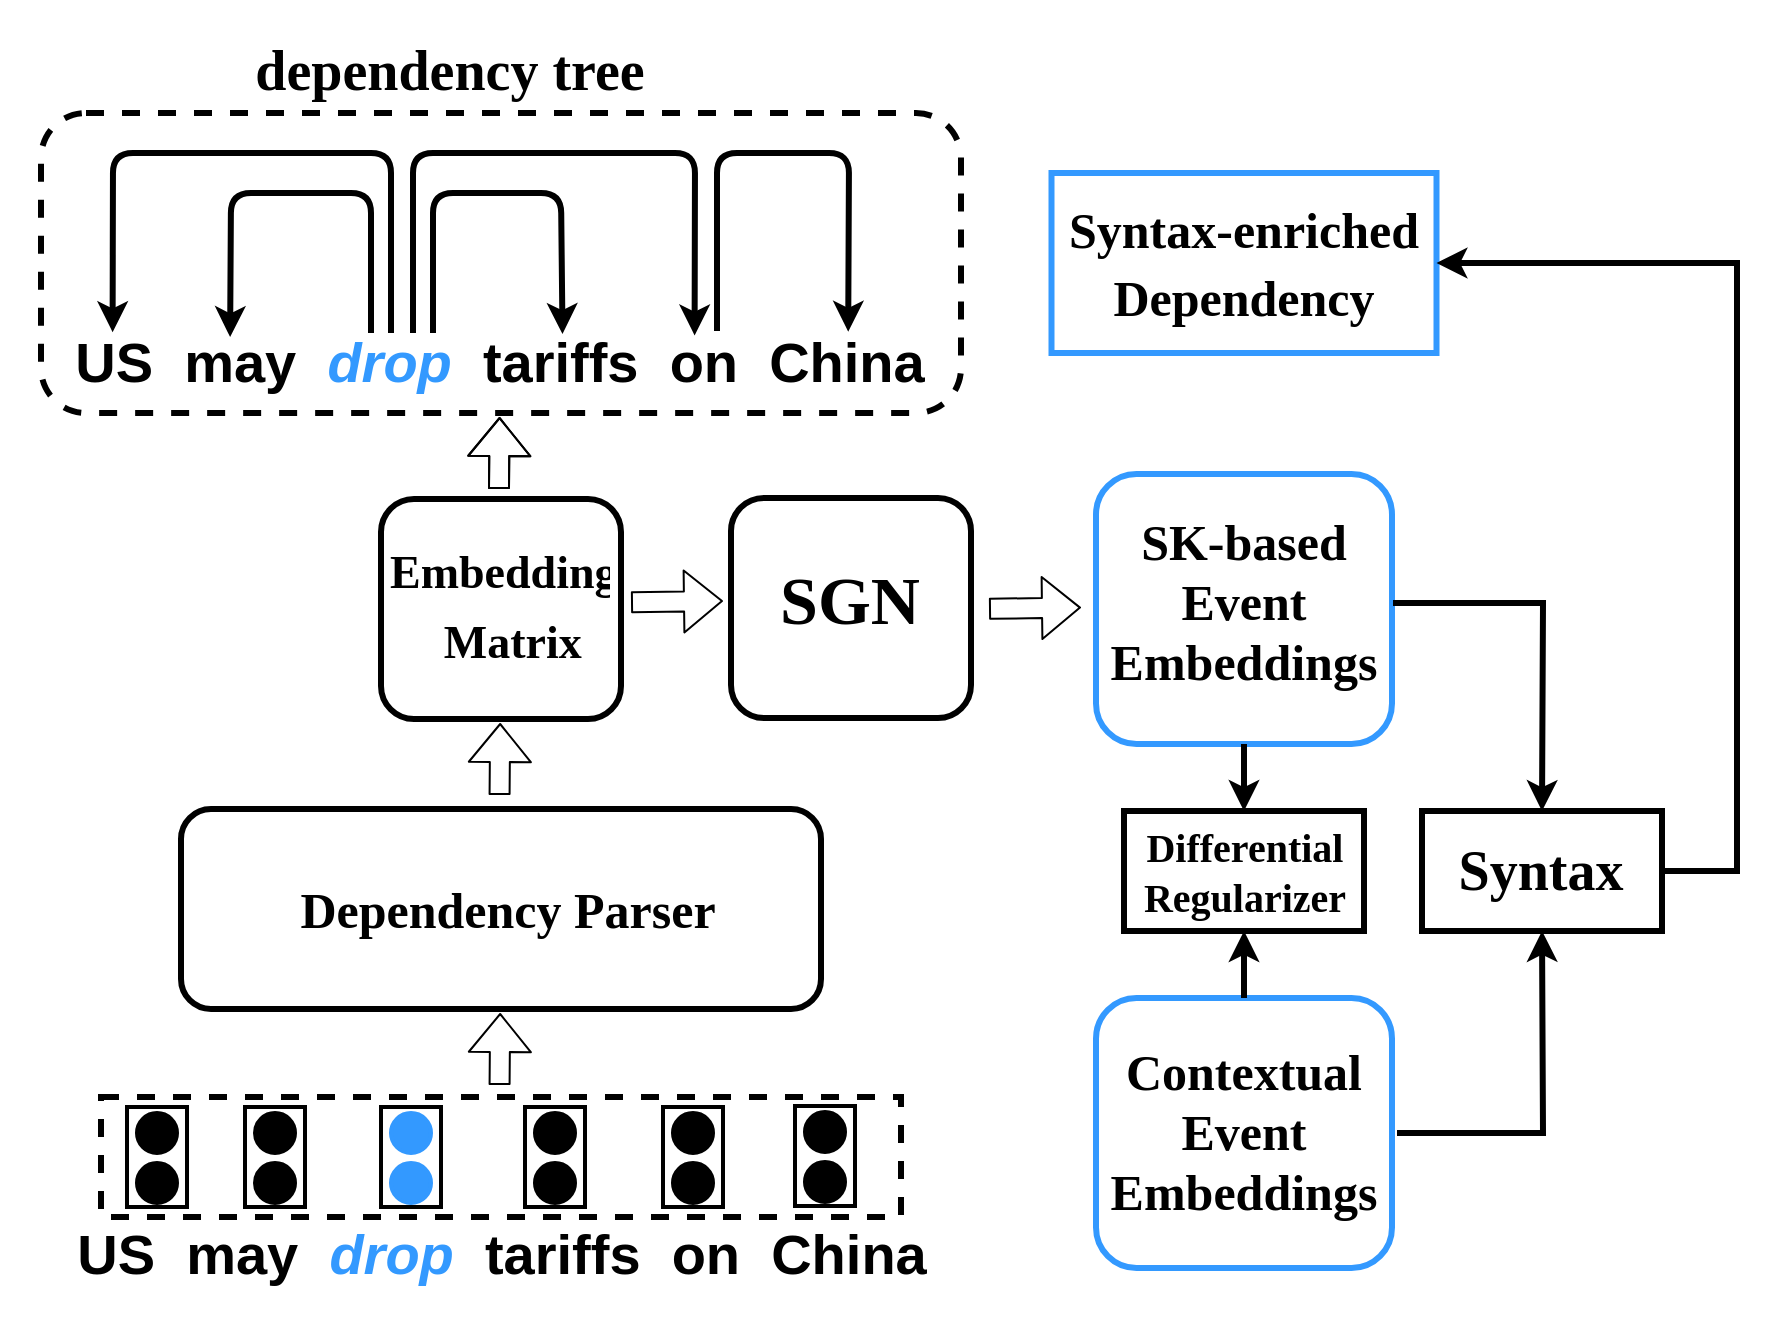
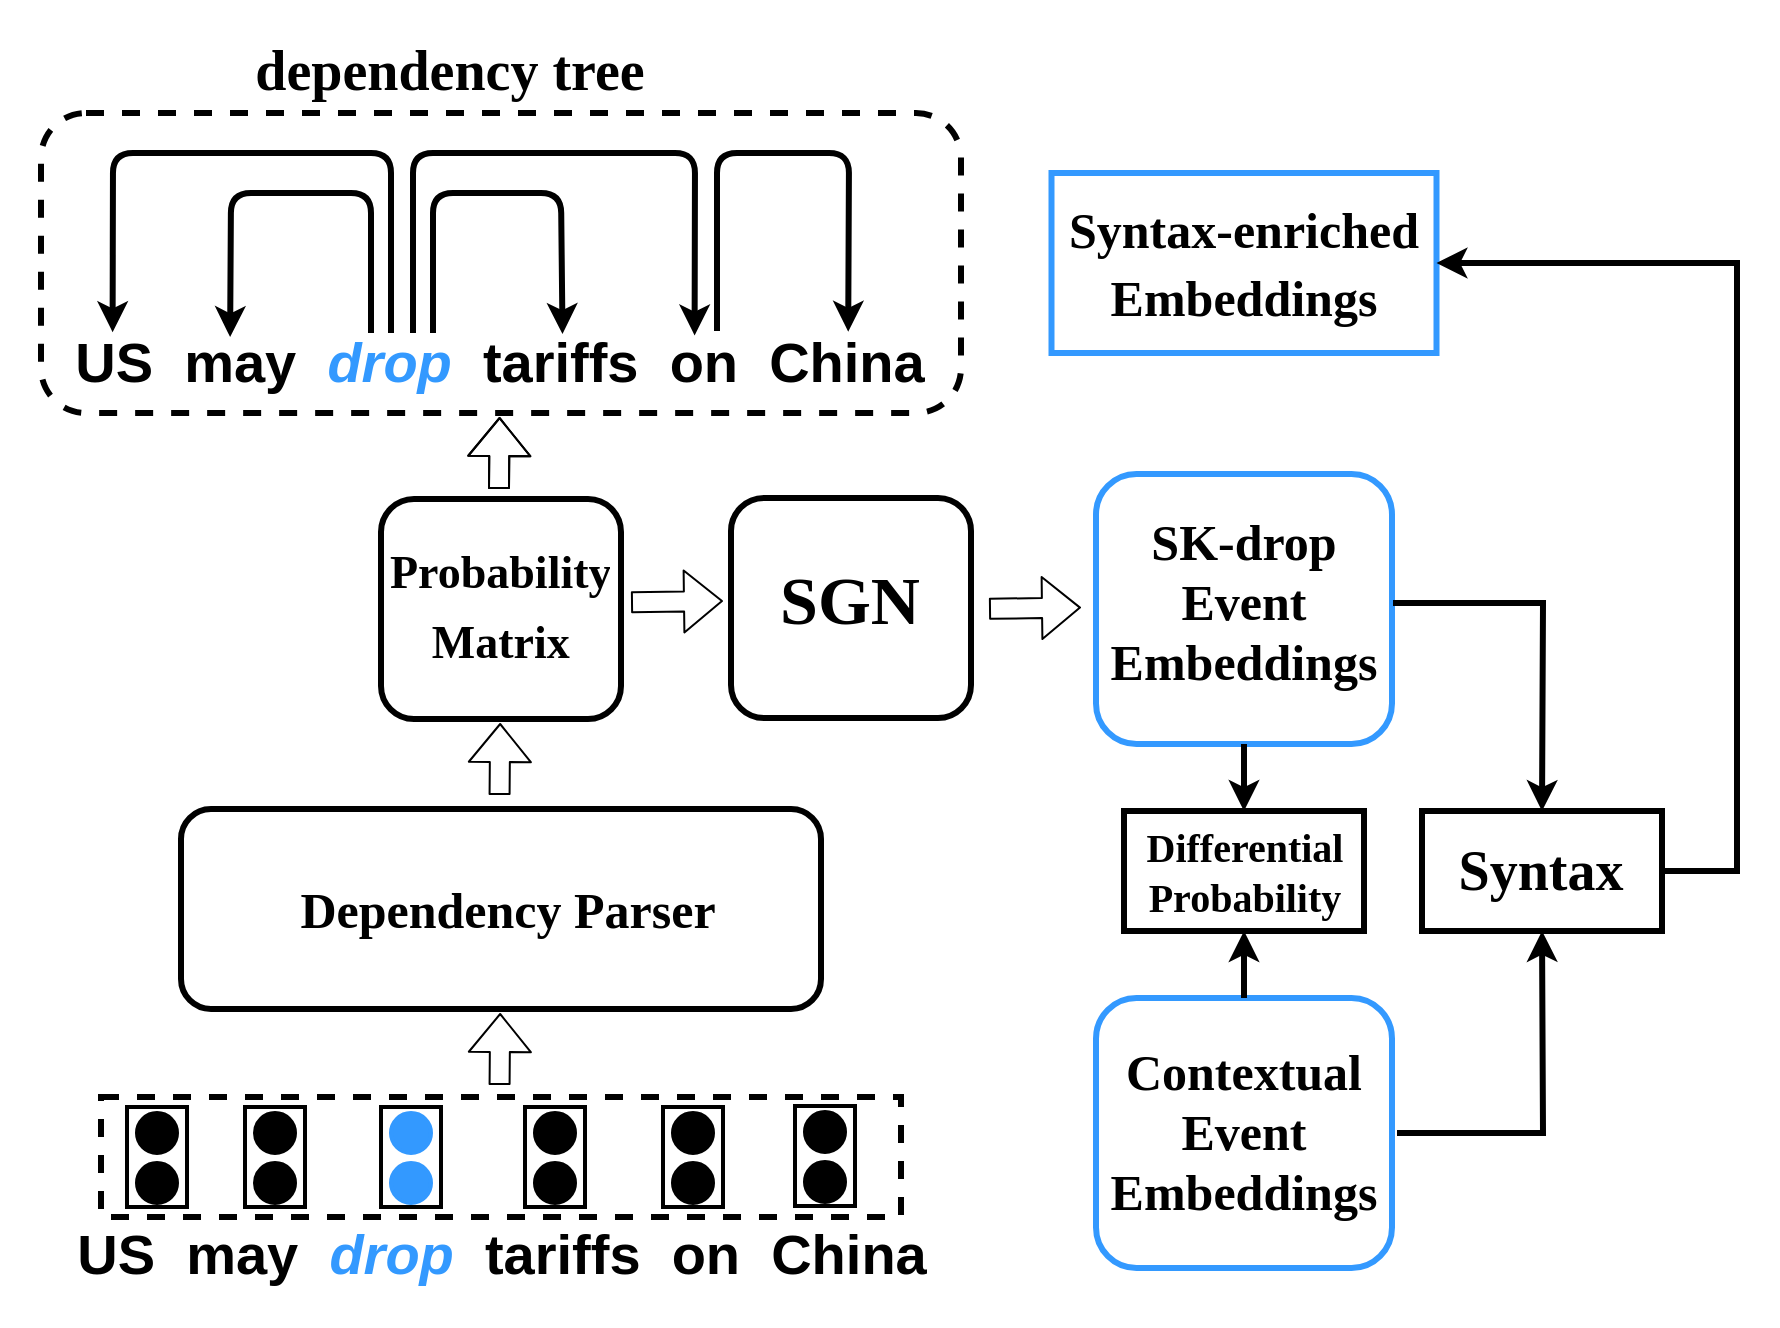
node "Syntax-enriched Dependency": label "Syntax-enriched Dependency" -> "Syntax-enriched Embeddings"
node "Embeddings Matrix": label "Embeddings Matrix" -> "Probability Matrix"
node "SK-based Event Embeddings": label "SK-based Event Embeddings" -> "SK-drop Event Embeddings"
node "Differential Regularizer": label "Differential Regularizer" -> "Differential Probability"
